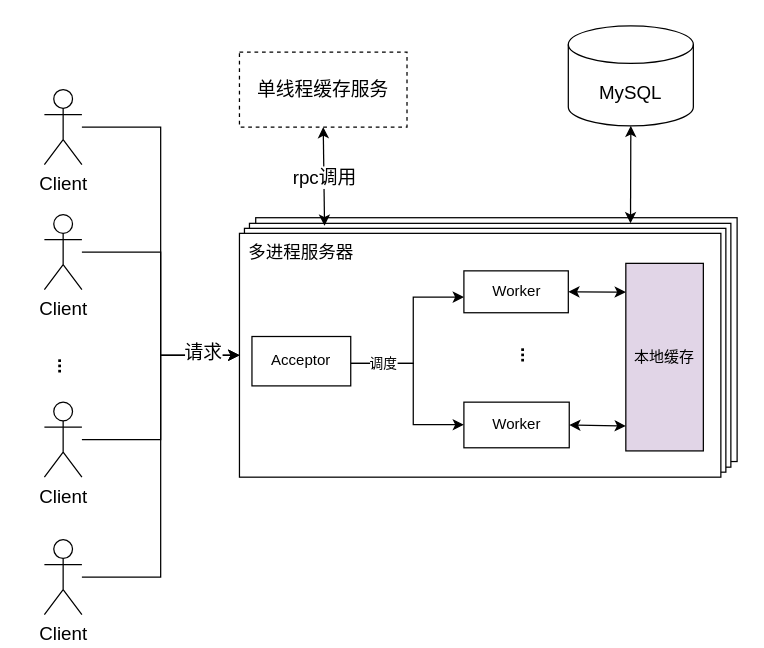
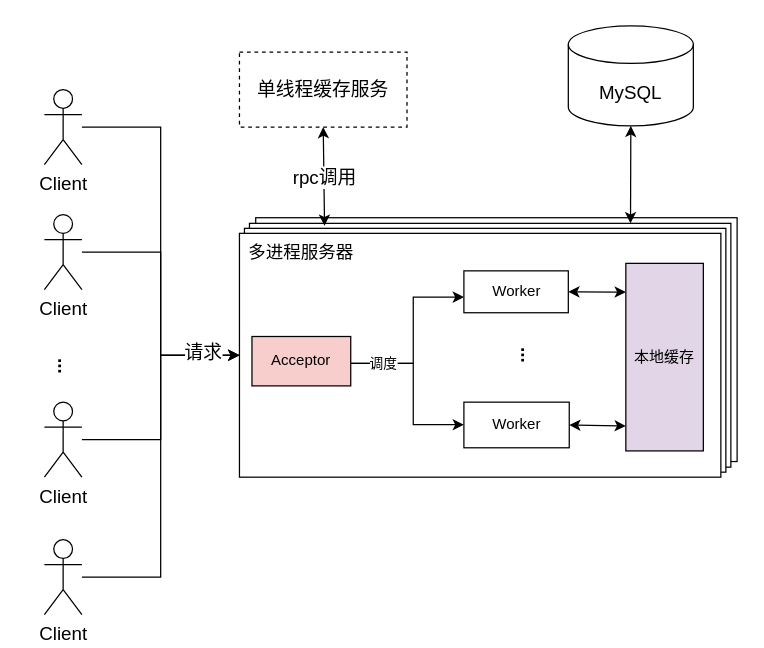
node "Acceptor": fillcolor #ffffff -> #f8cecc
